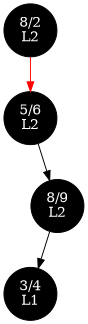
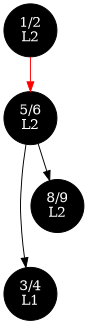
node "8/2 L2": label "8/2 L2" -> "1/2 L2"
edge "8/9 L2" -> "3/4 L1": now "5/6 L2" -> "3/4 L1"
